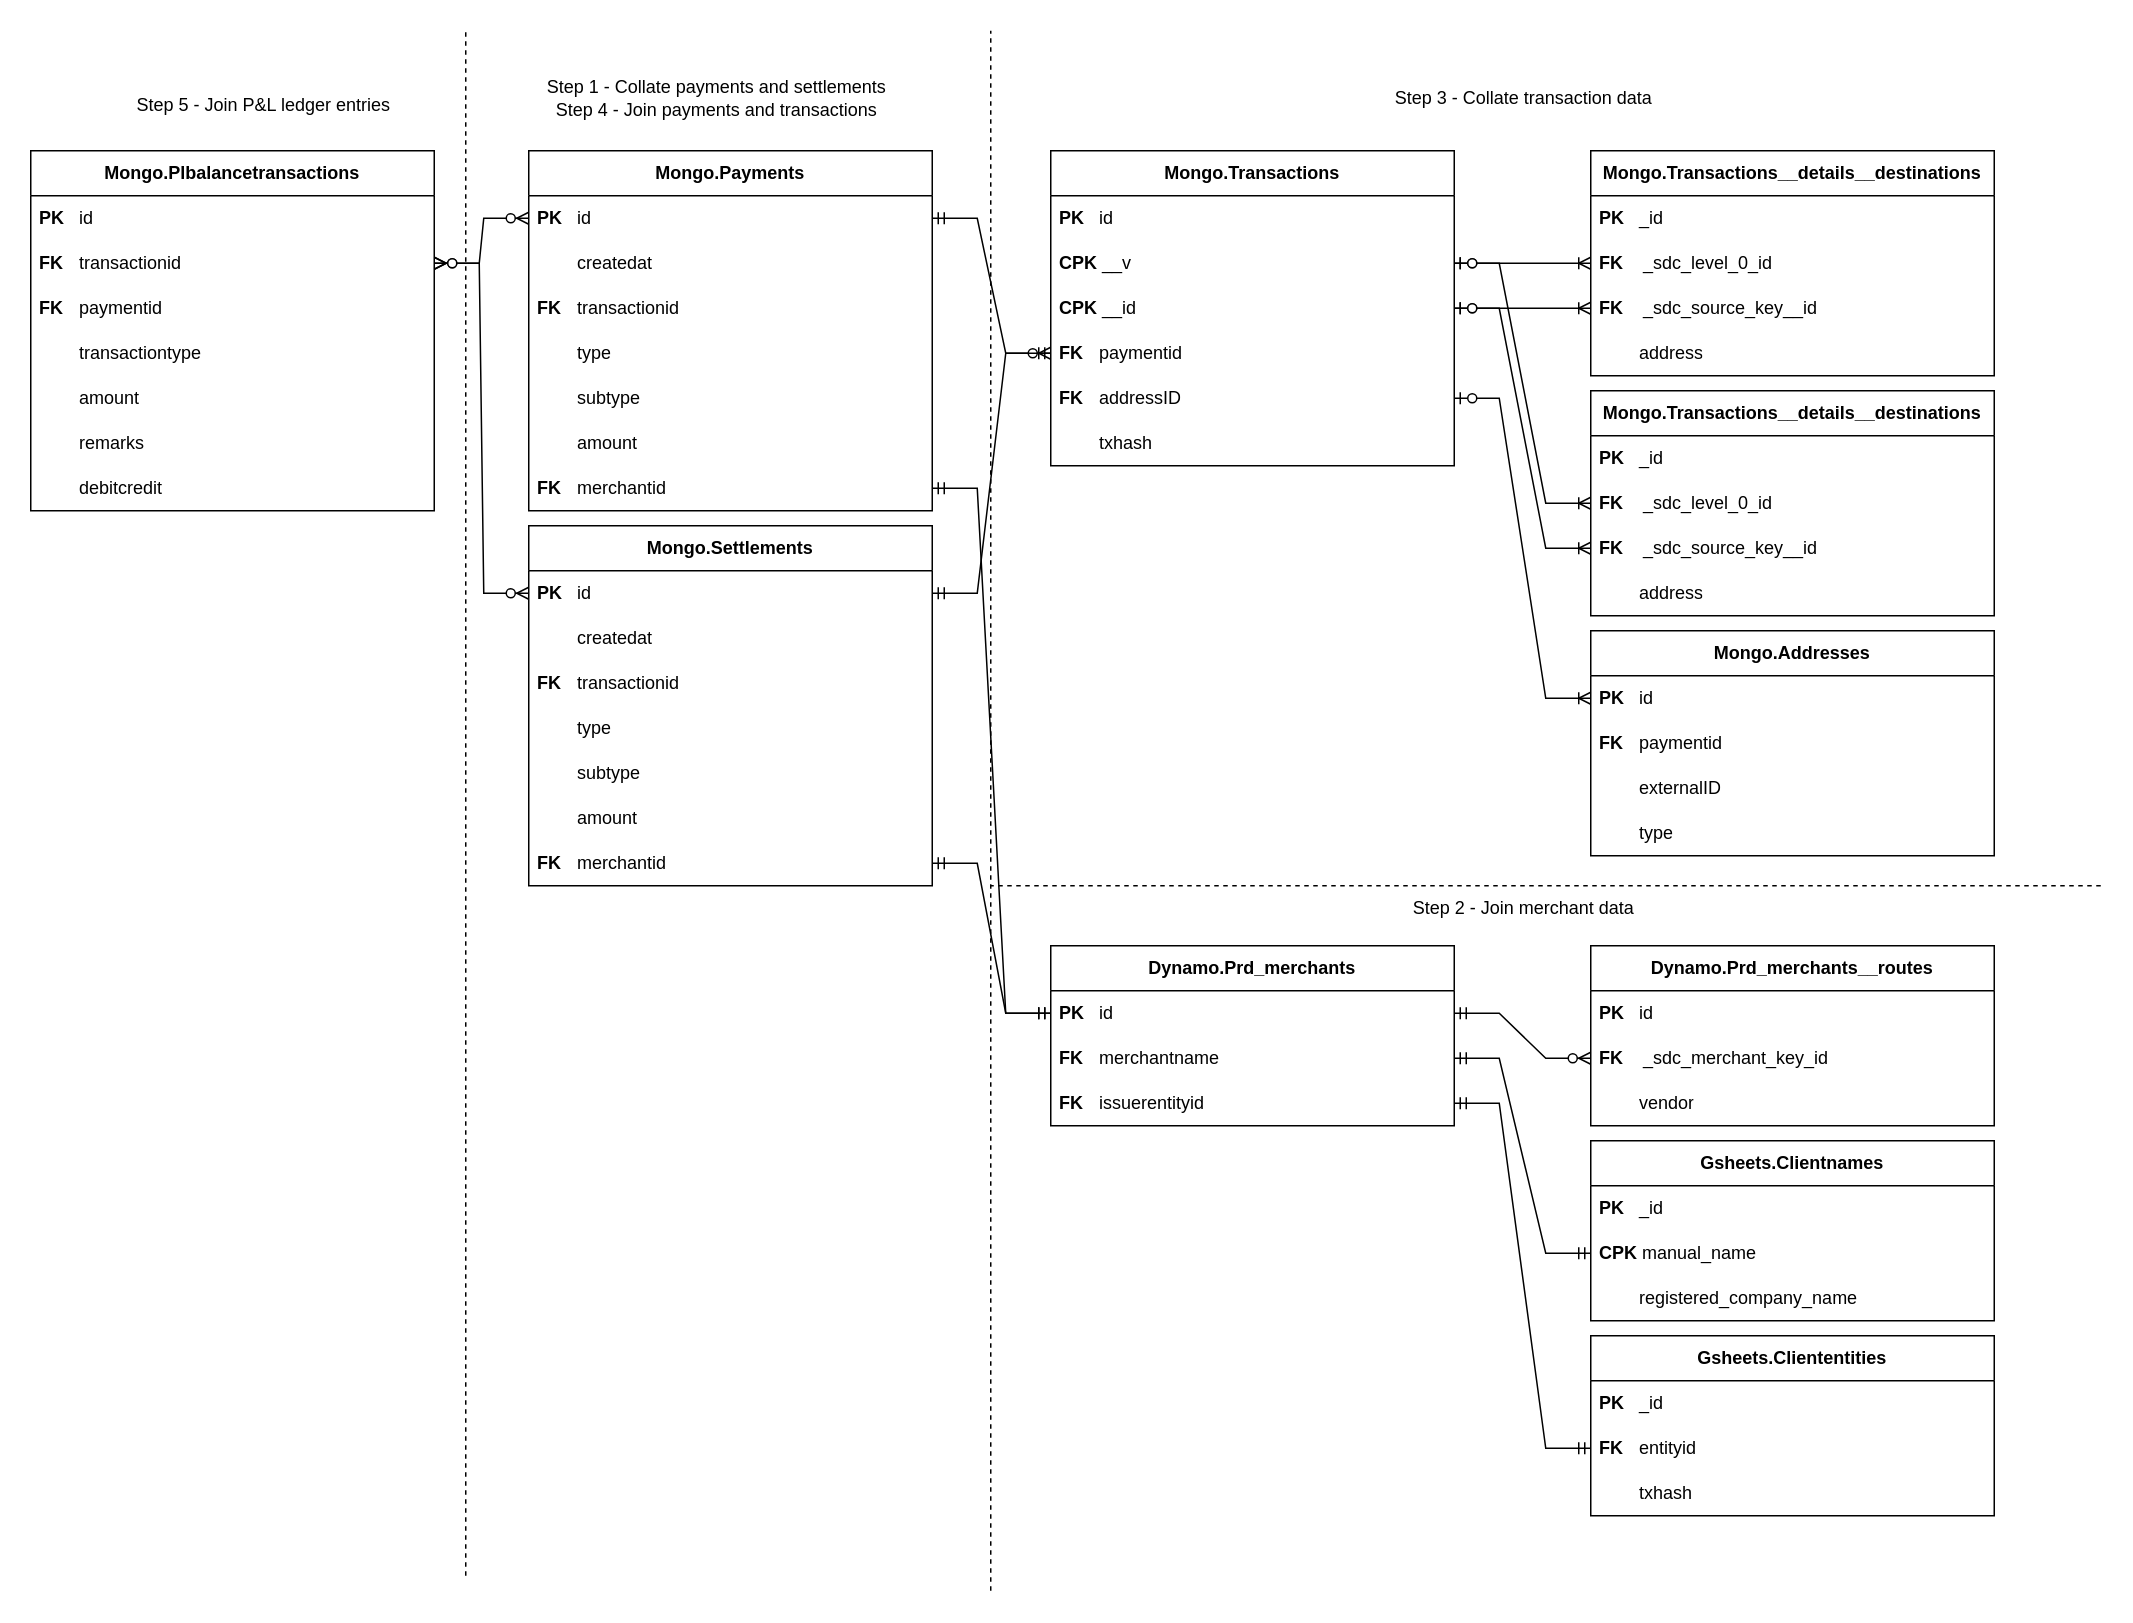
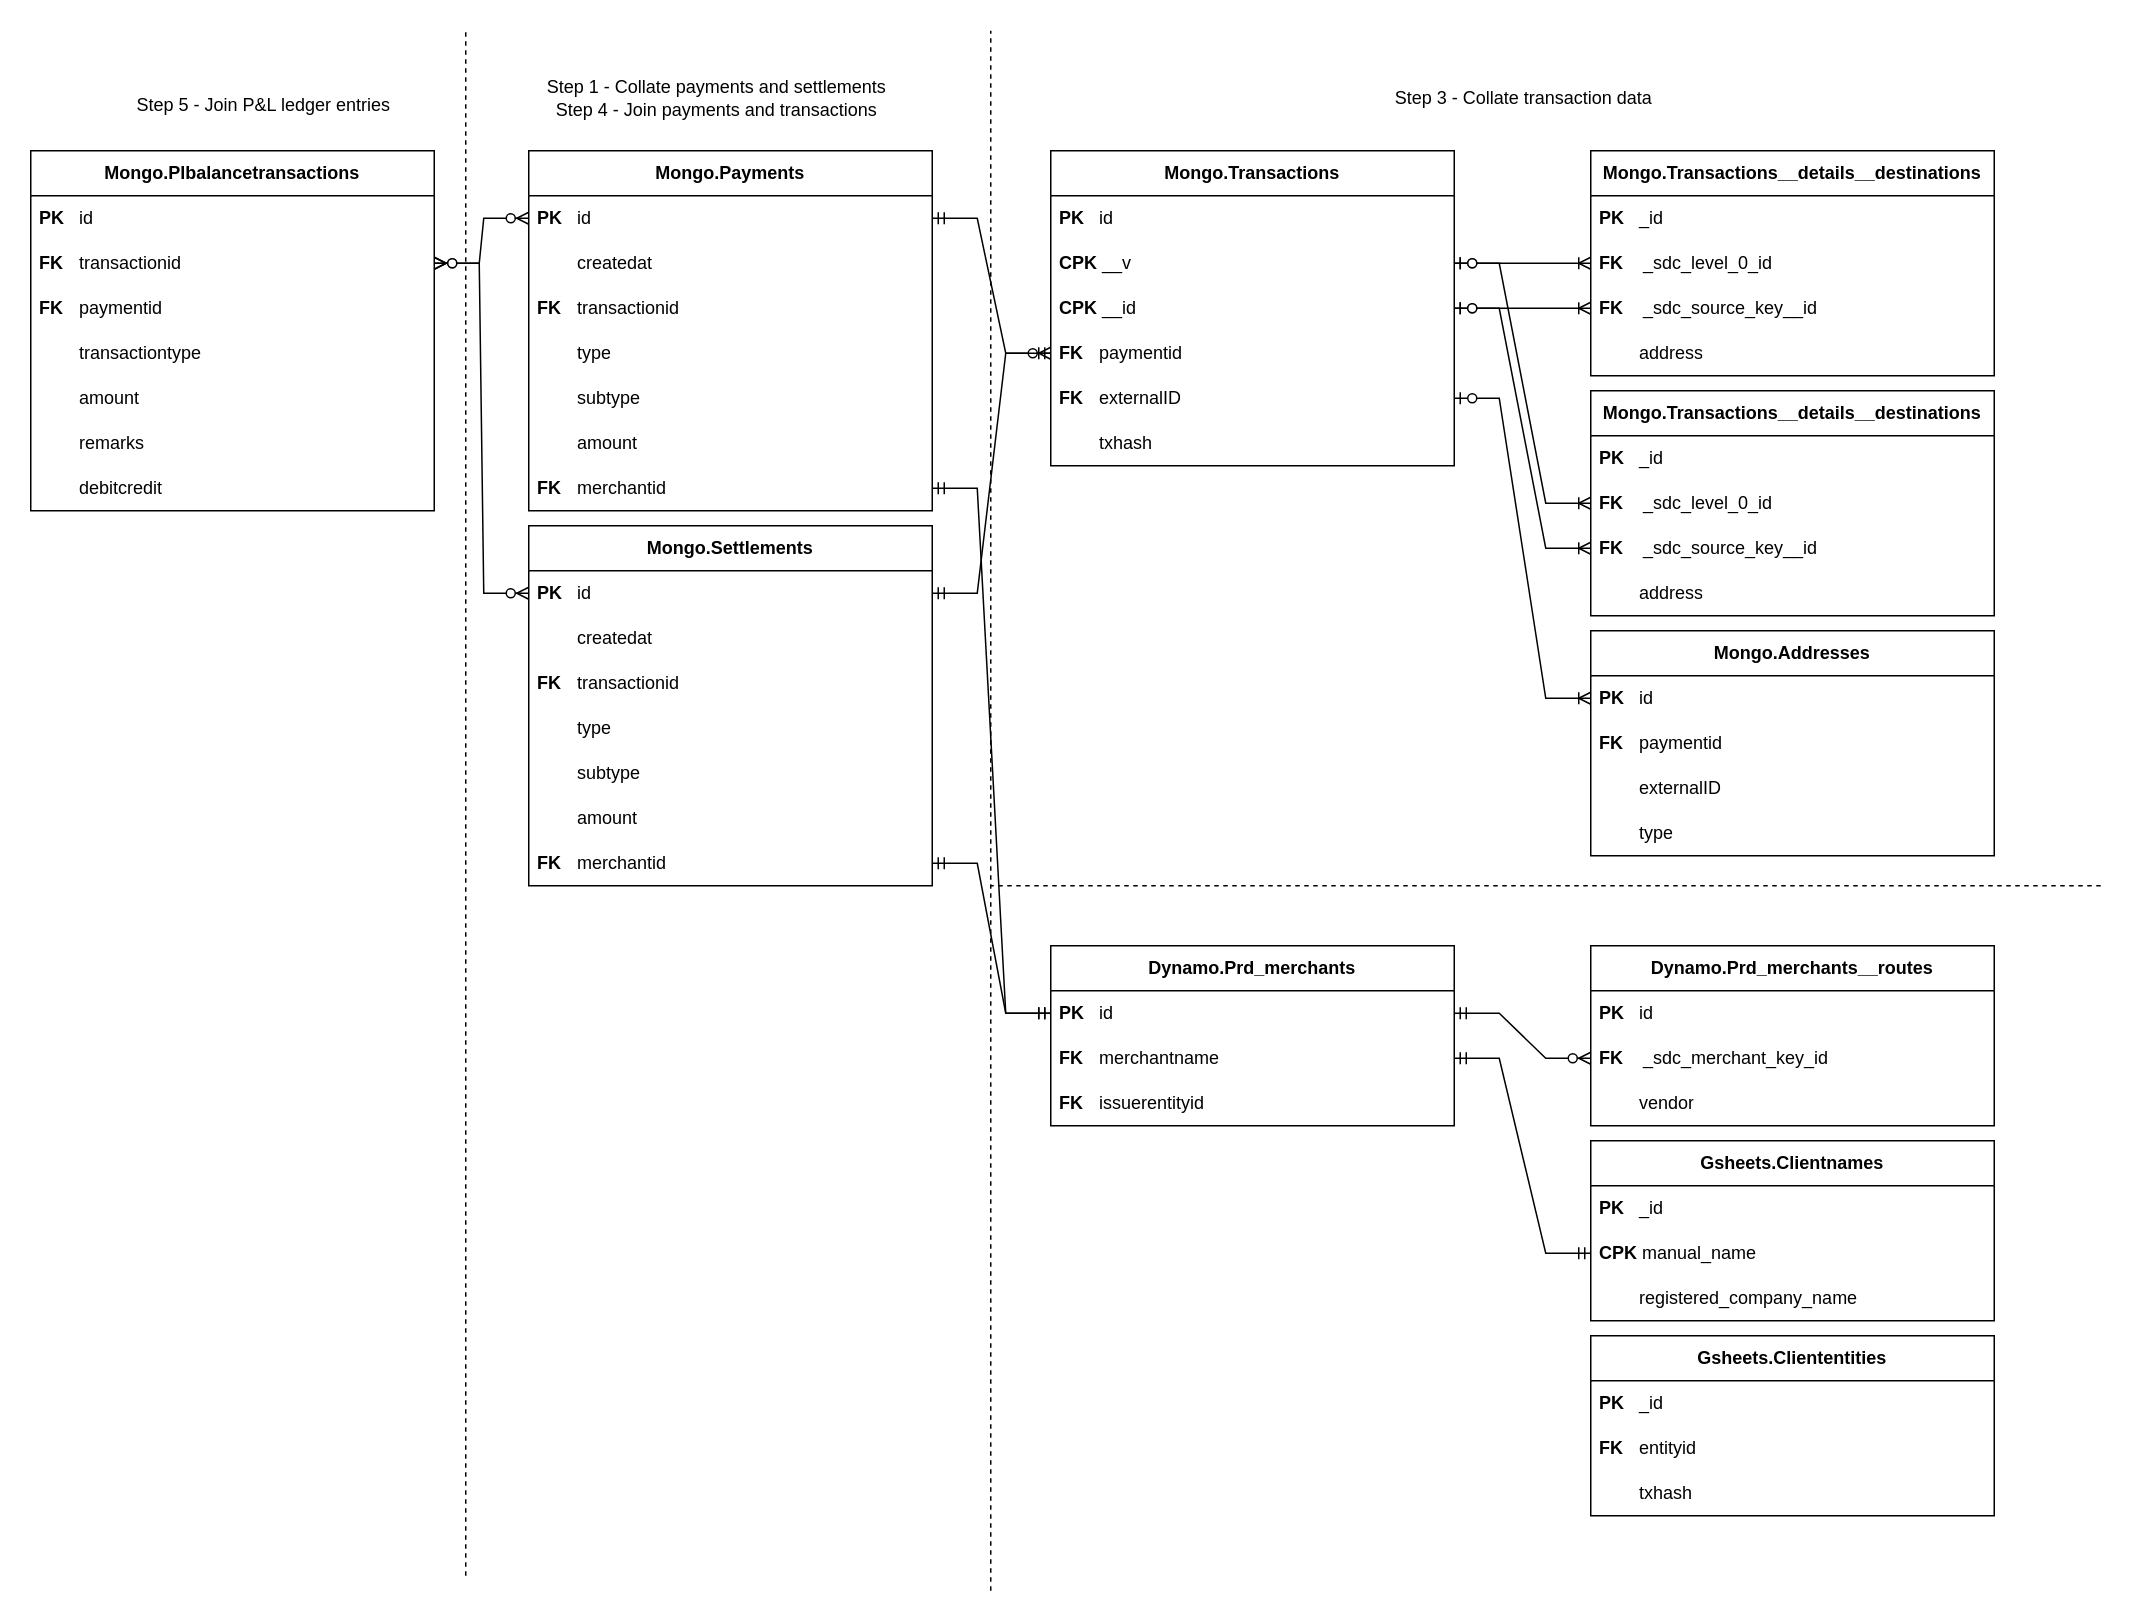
node "FK addressID": label "FK addressID" -> "FK externalID"
node "Step 2 - Join merchant data": removed
edge "FK issuerentityid" -- "FK entityid": removed
